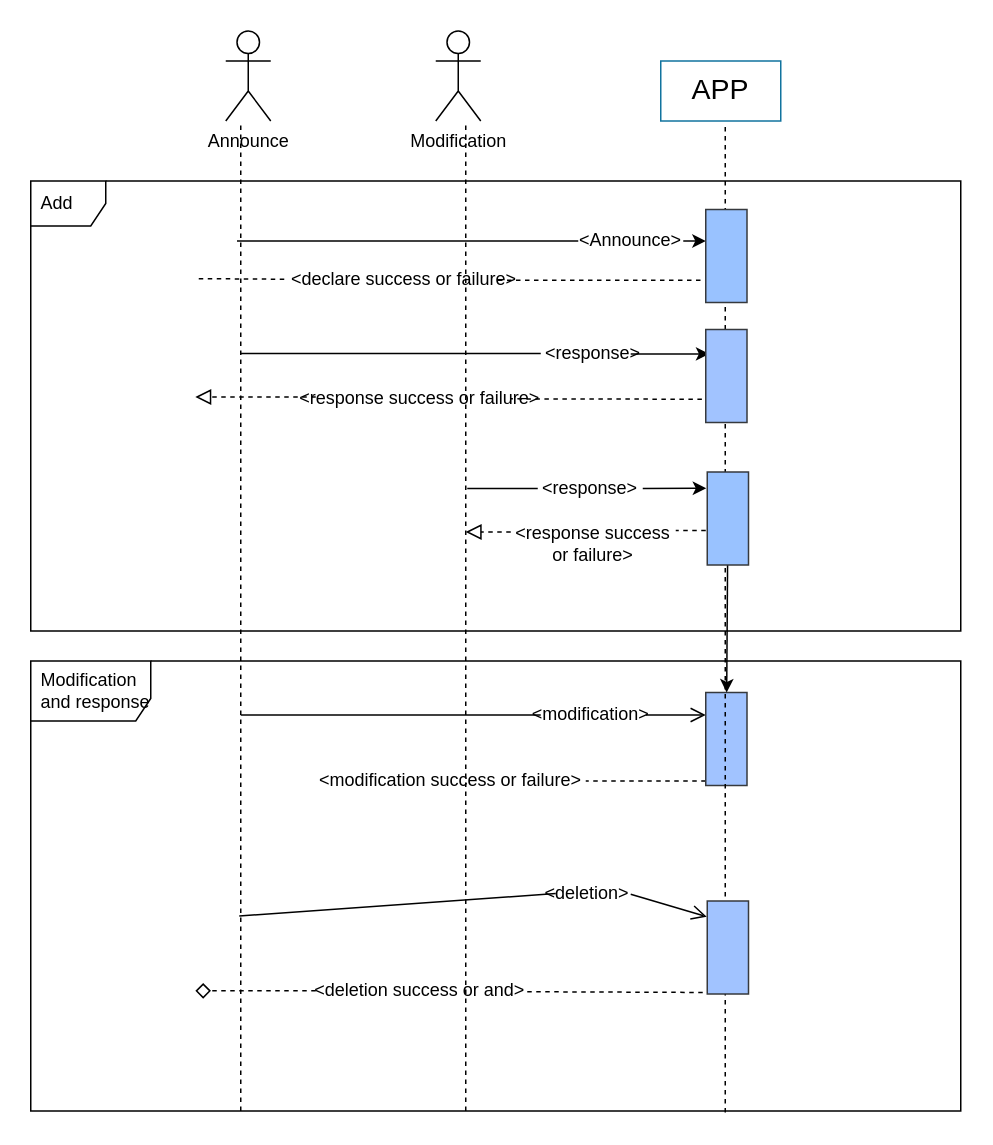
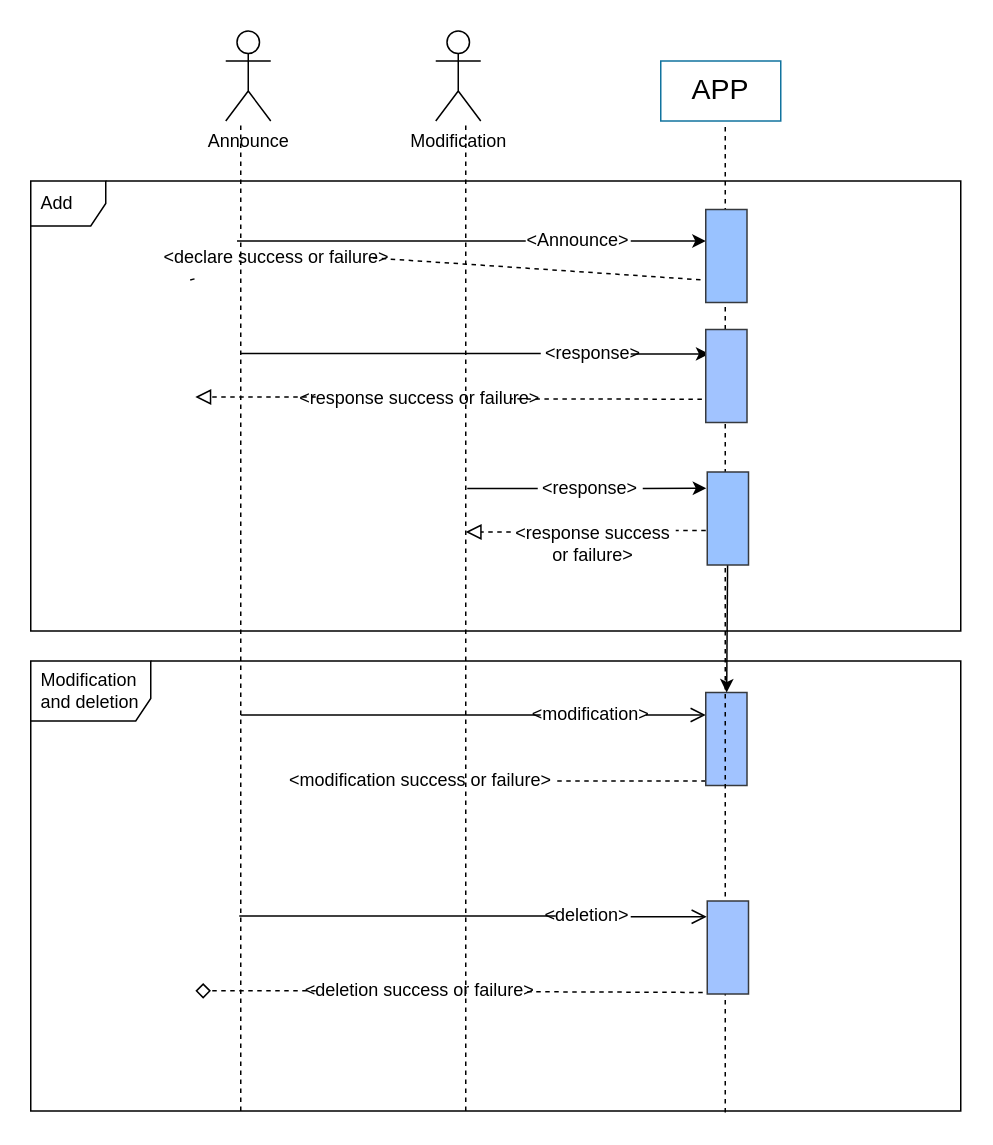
node "<Announce>": moved (631, 241) -> (578, 241)
node "<declare success or failure>": moved (404, 280) -> (277, 257)
node "Modification and response": label "Modification and response" -> "Modification and deletion"
node "<modification success or failure>": moved (451, 781) -> (421, 781)
node "<deletion>": moved (587, 893) -> (587, 916)
node "<deletion success or and>": label "<deletion success or and>" -> "<deletion success or failure>"
